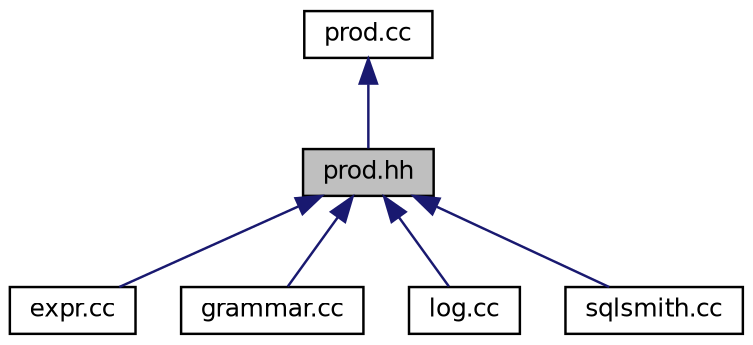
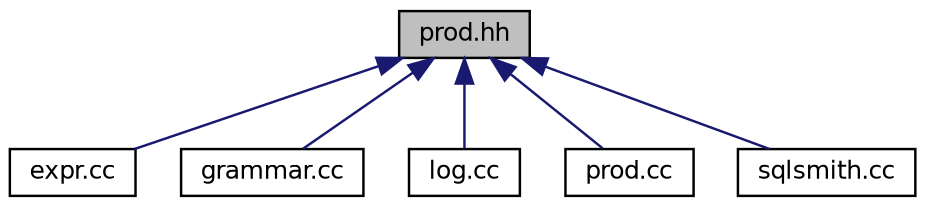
edge "prod.hh" -> "prod.cc": reversed
